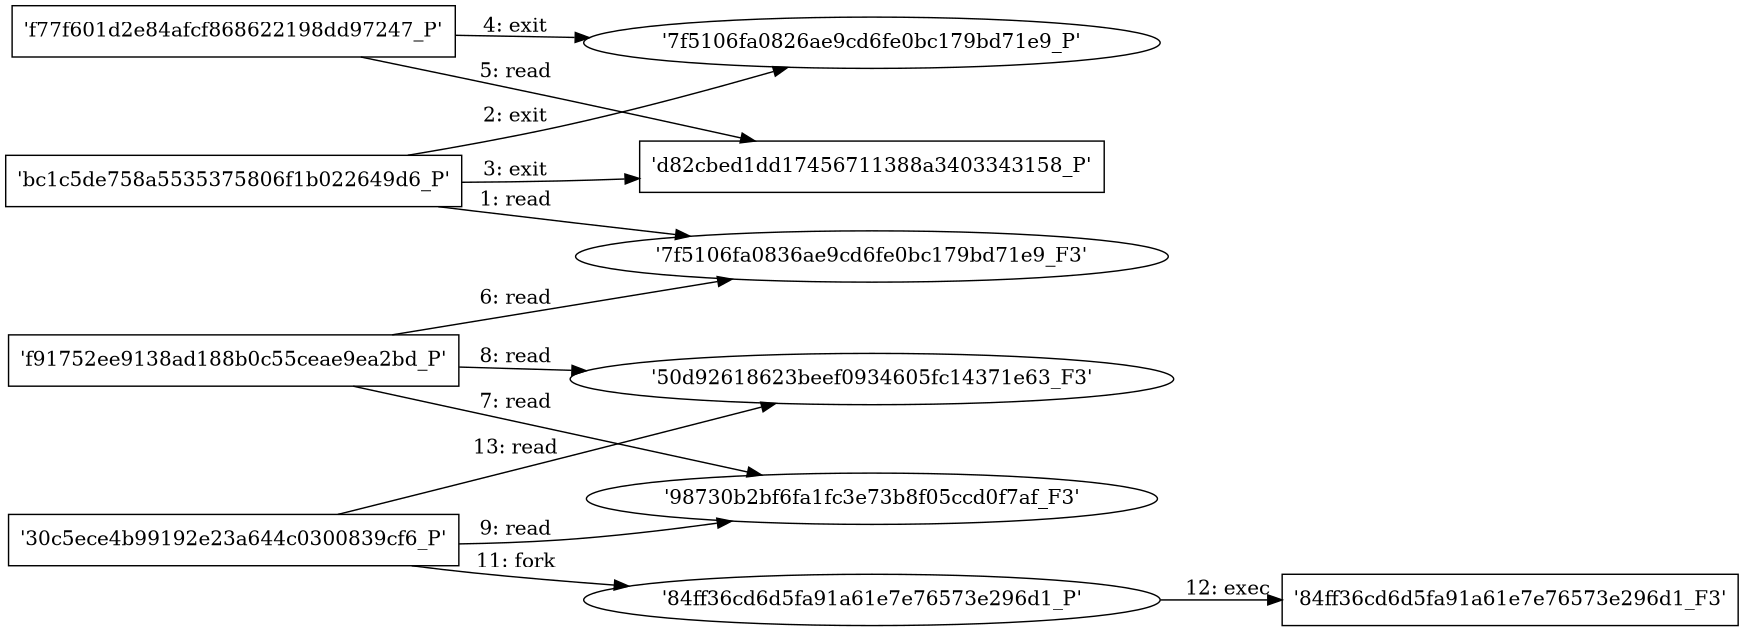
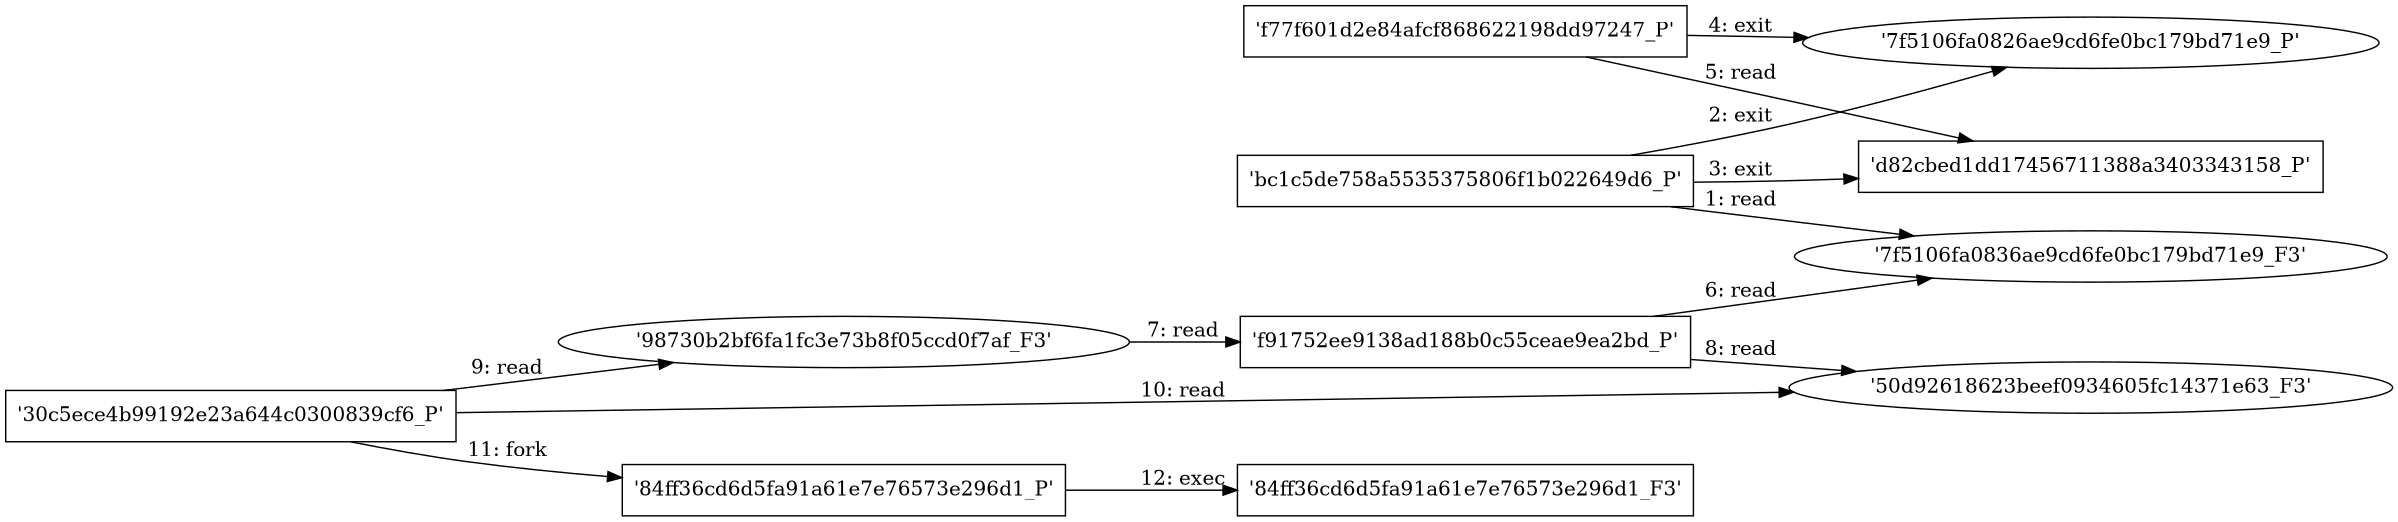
edge "'f91752ee9138ad188b0c55ceae9ea2bd_P'" -> "'98730b2bf6fa1fc3e73b8f05ccd0f7af_F3'": reversed
edge "'30c5ece4b99192e23a644c0300839cf6_P'" -> "'50d92618623beef0934605fc14371e63_F3'": label "13: read" -> "10: read"
node "'84ff36cd6d5fa91a61e7e76573e296d1_P'": shape ellipse -> box
